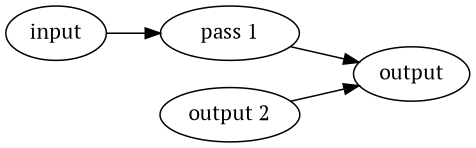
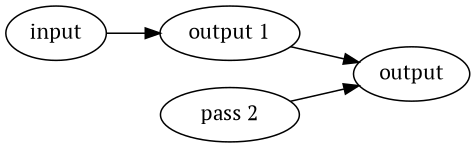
node "pass 1": label "pass 1" -> "output 1"
node "output 2": label "output 2" -> "pass 2"
